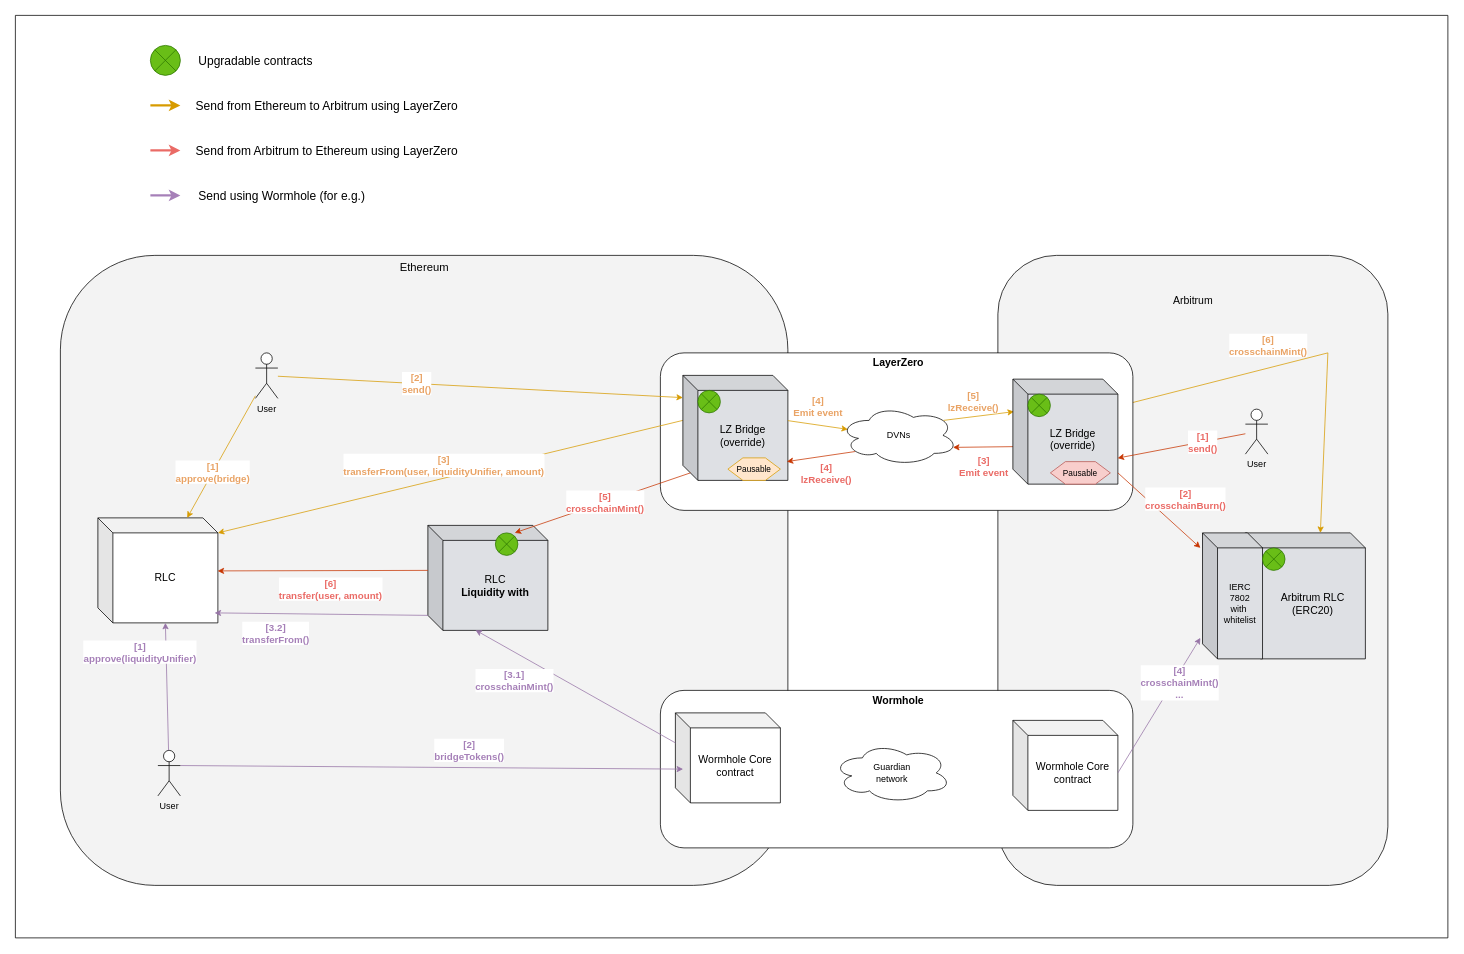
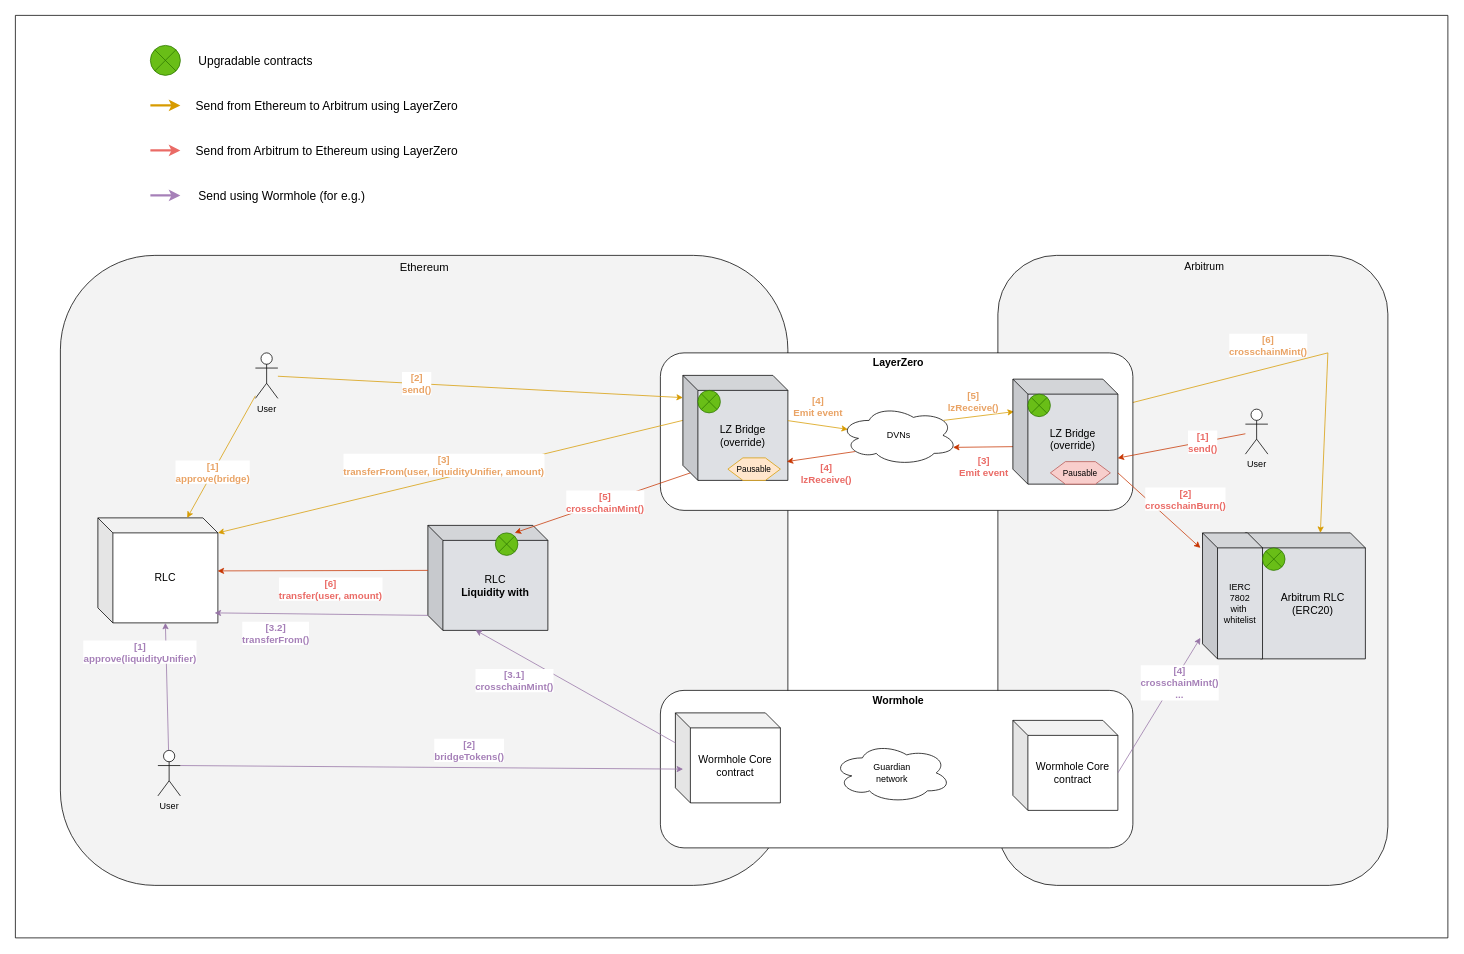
node "Arbitrum": moved (1193, 300) -> (1204, 267)
